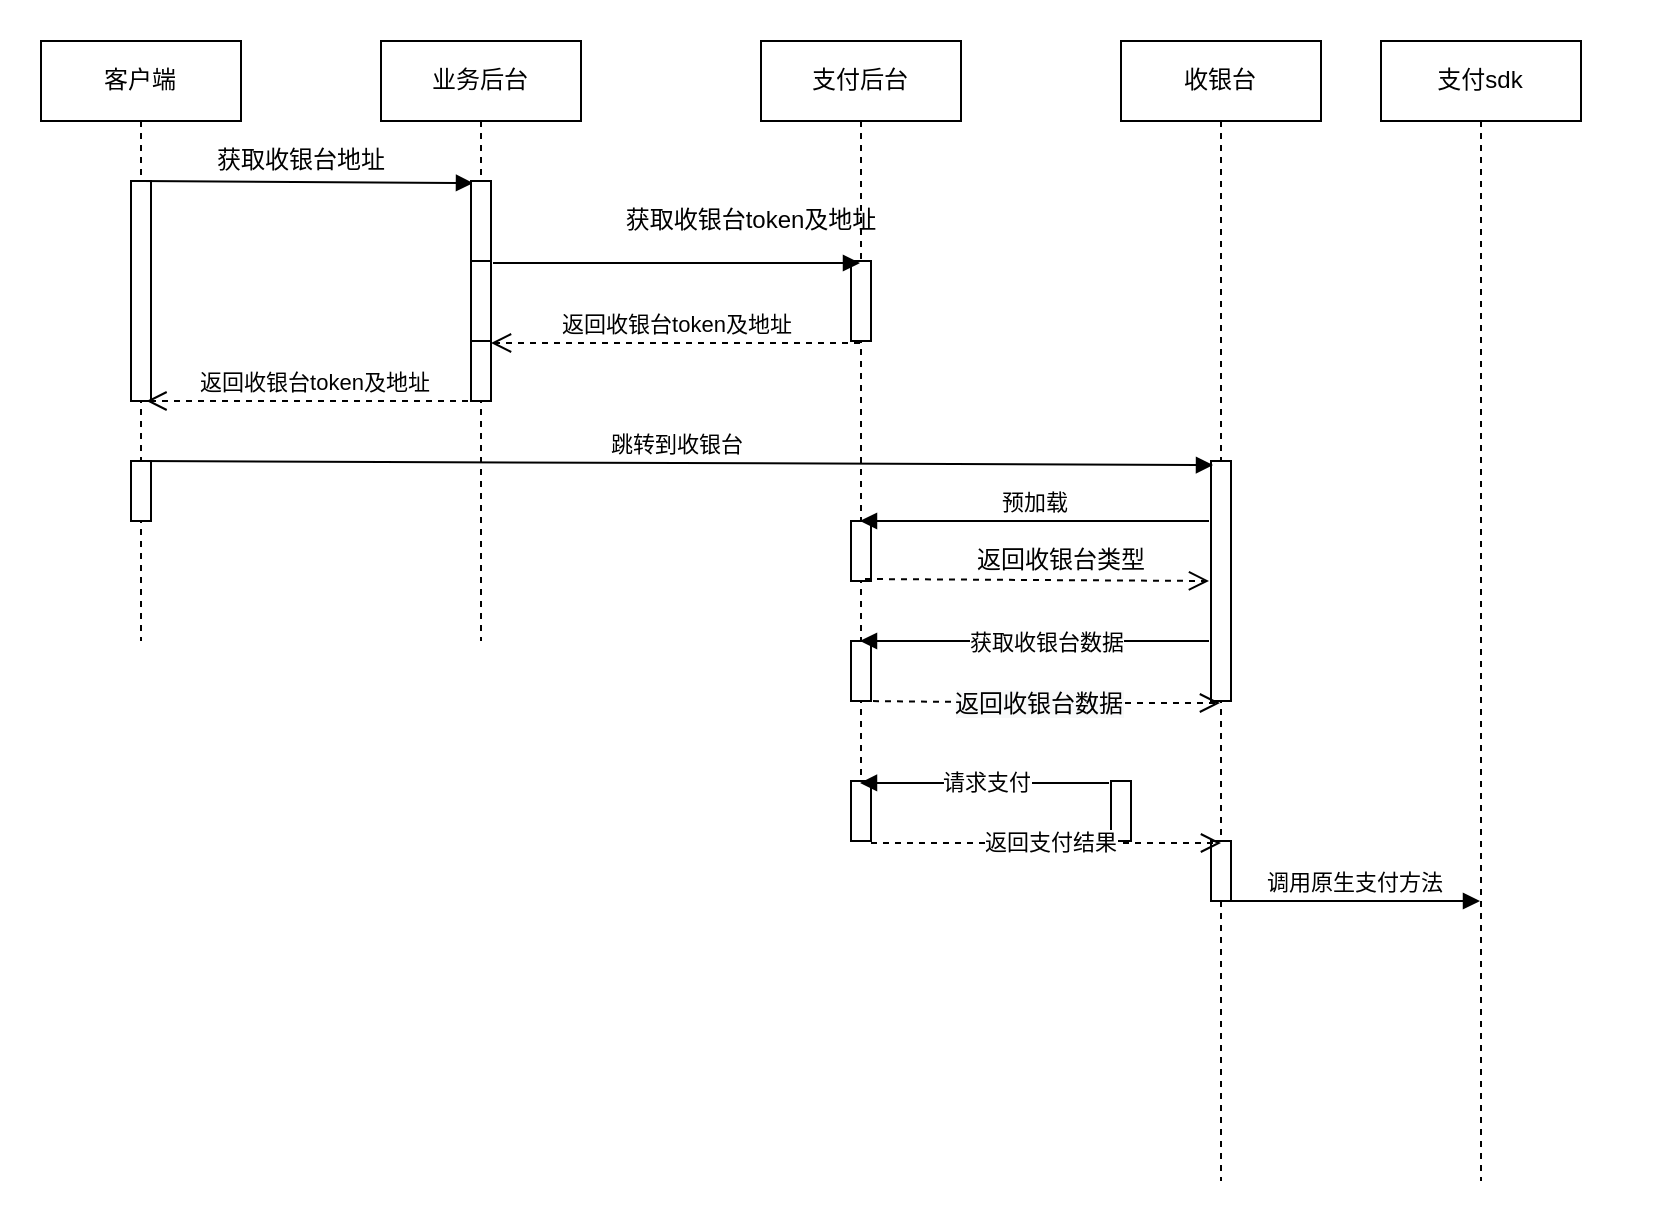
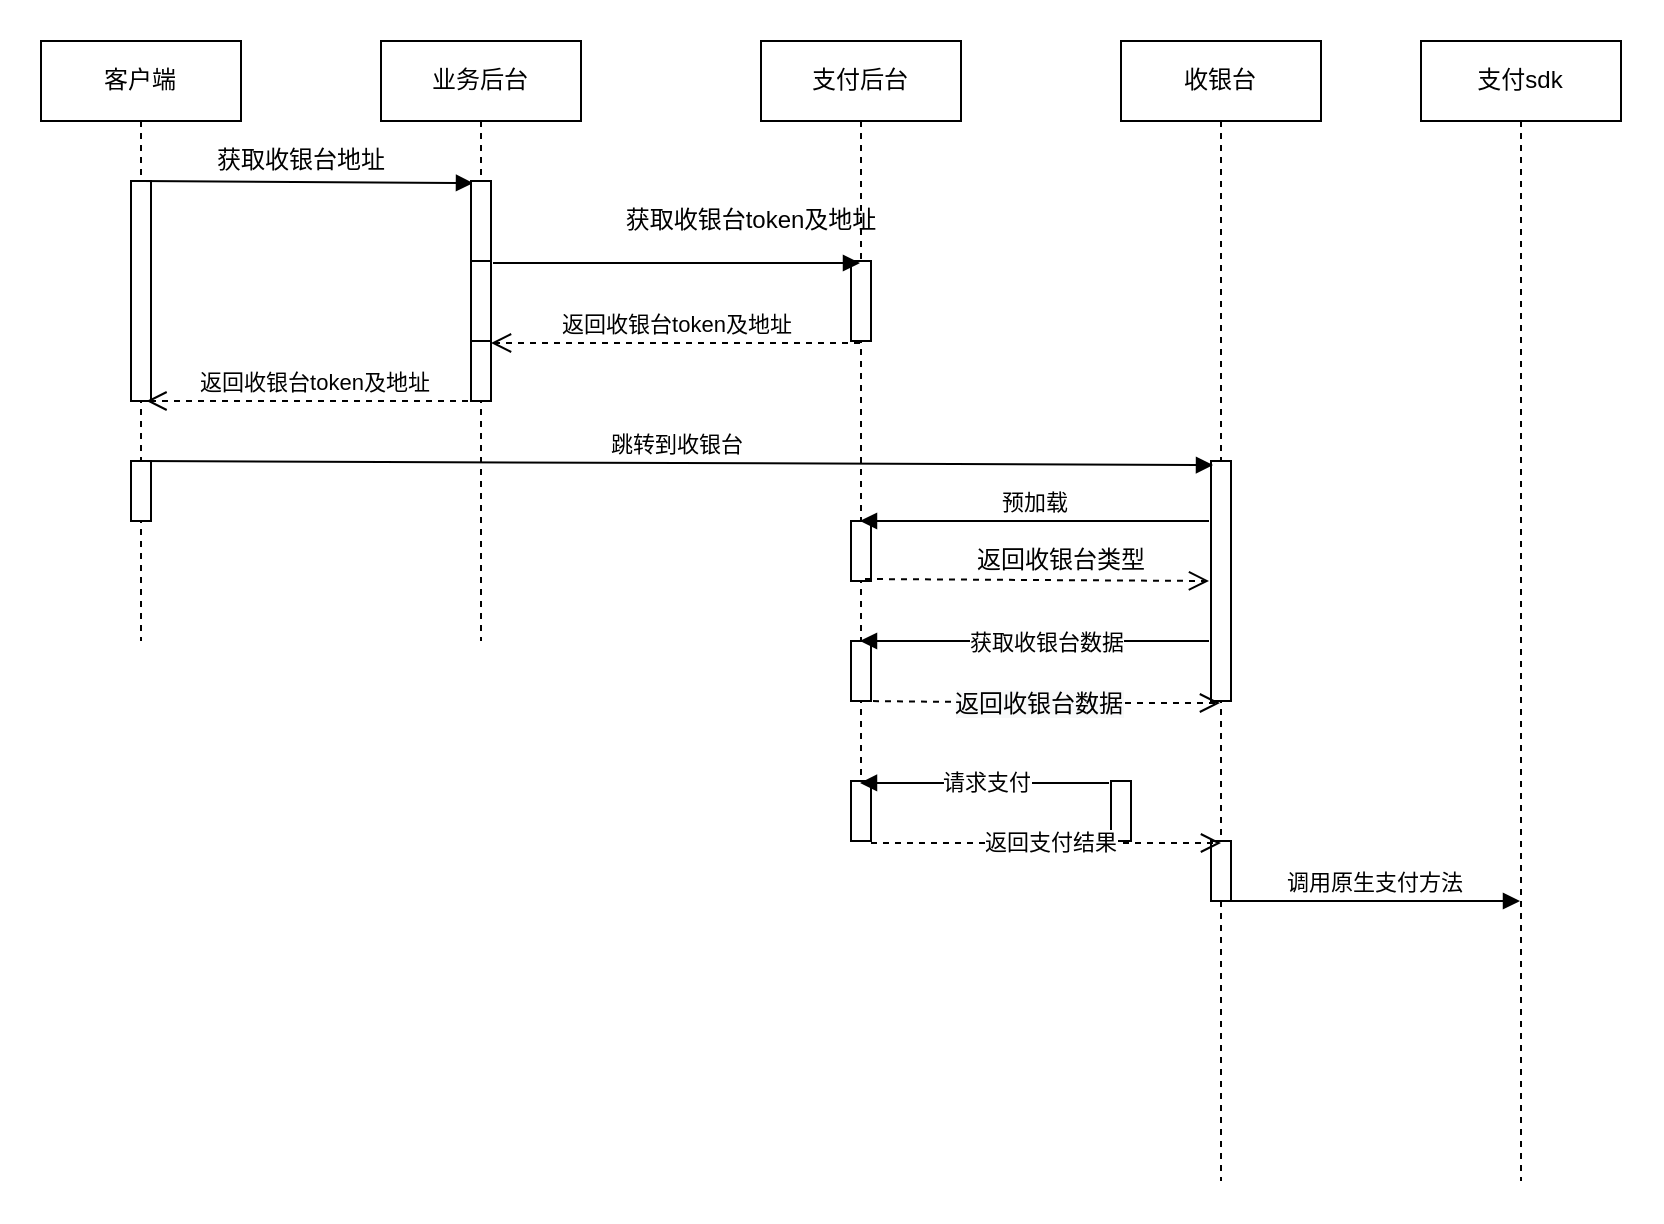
node "支付sdk": moved (1481, 611) -> (1521, 611)
